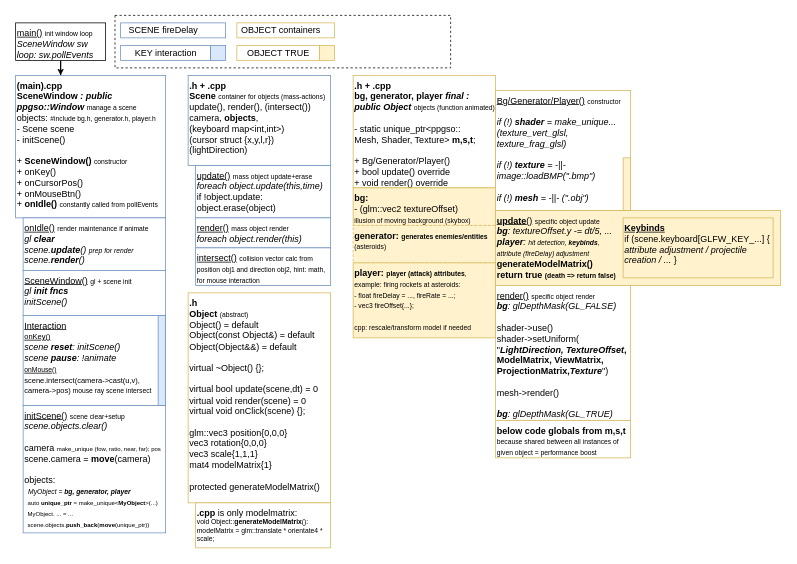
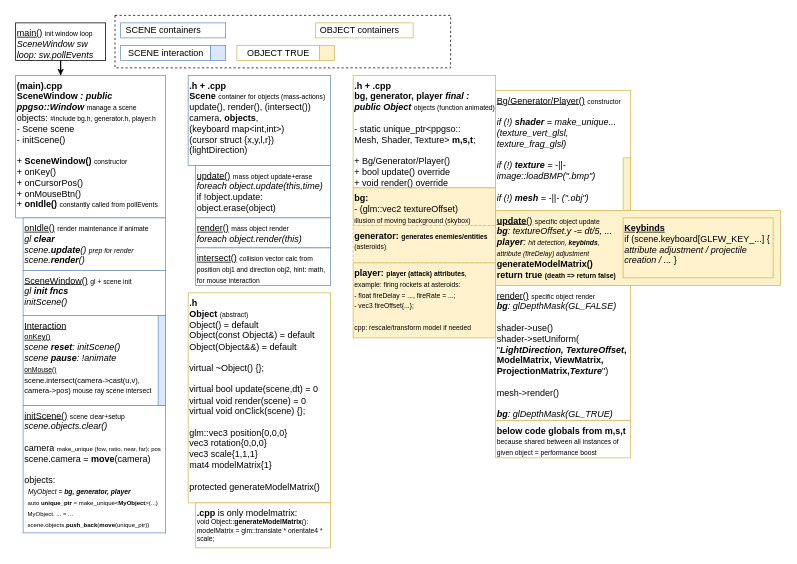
node "SCENE fireDelay": label "SCENE fireDelay" -> "SCENE containers"
node "OBJECT containers": moved (285, 30) -> (364, 30)
node "KEY interaction": label "KEY interaction" -> "SCENE interaction"
